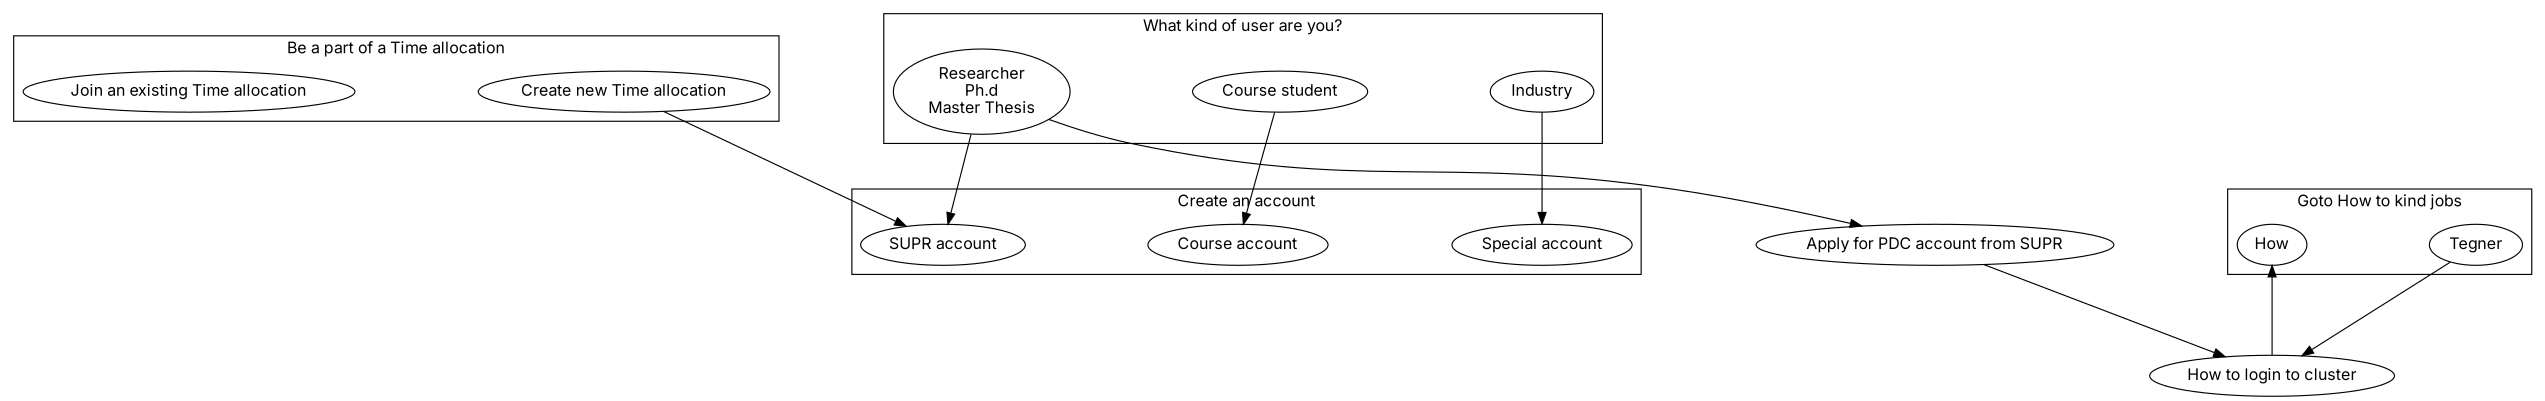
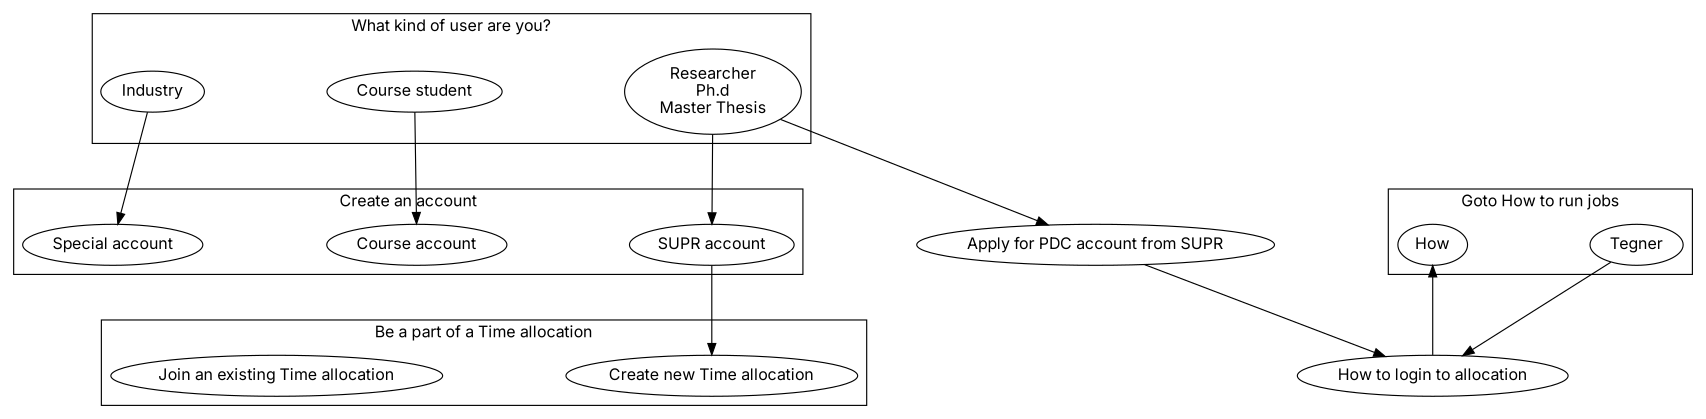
edge "Create new Time allocation" -> "SUPR account": reversed
cluster "Goto How to kind jobs": label "Goto How to kind jobs" -> "Goto How to run jobs"
node "How to login to cluster": label "How to login to cluster" -> "How to login to allocation"
